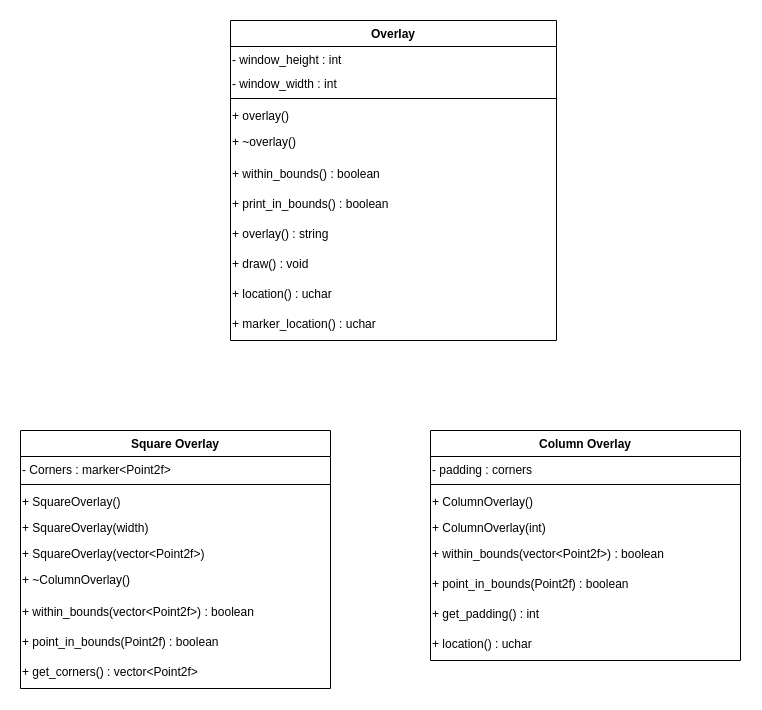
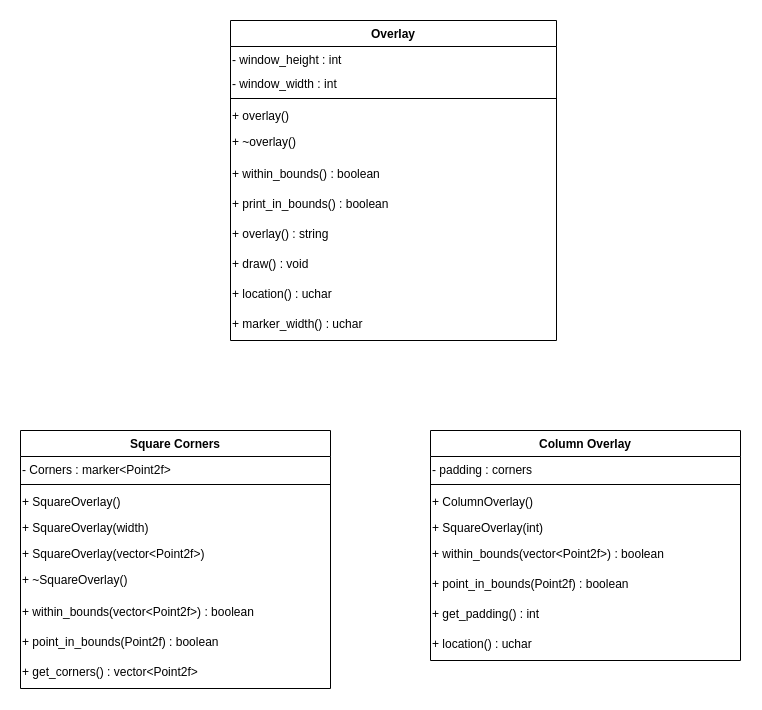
node "+ marker_location() : uchar": label "+ marker_location() : uchar" -> "+ marker_width() : uchar"
node "Square Overlay": label "Square Overlay" -> "Square Corners"
node "+ ColumnOverlay(int)": label "+ ColumnOverlay(int)" -> "+ SquareOverlay(int)"
node "+ ~ColumnOverlay()": label "+ ~ColumnOverlay()" -> "+ ~SquareOverlay()"
